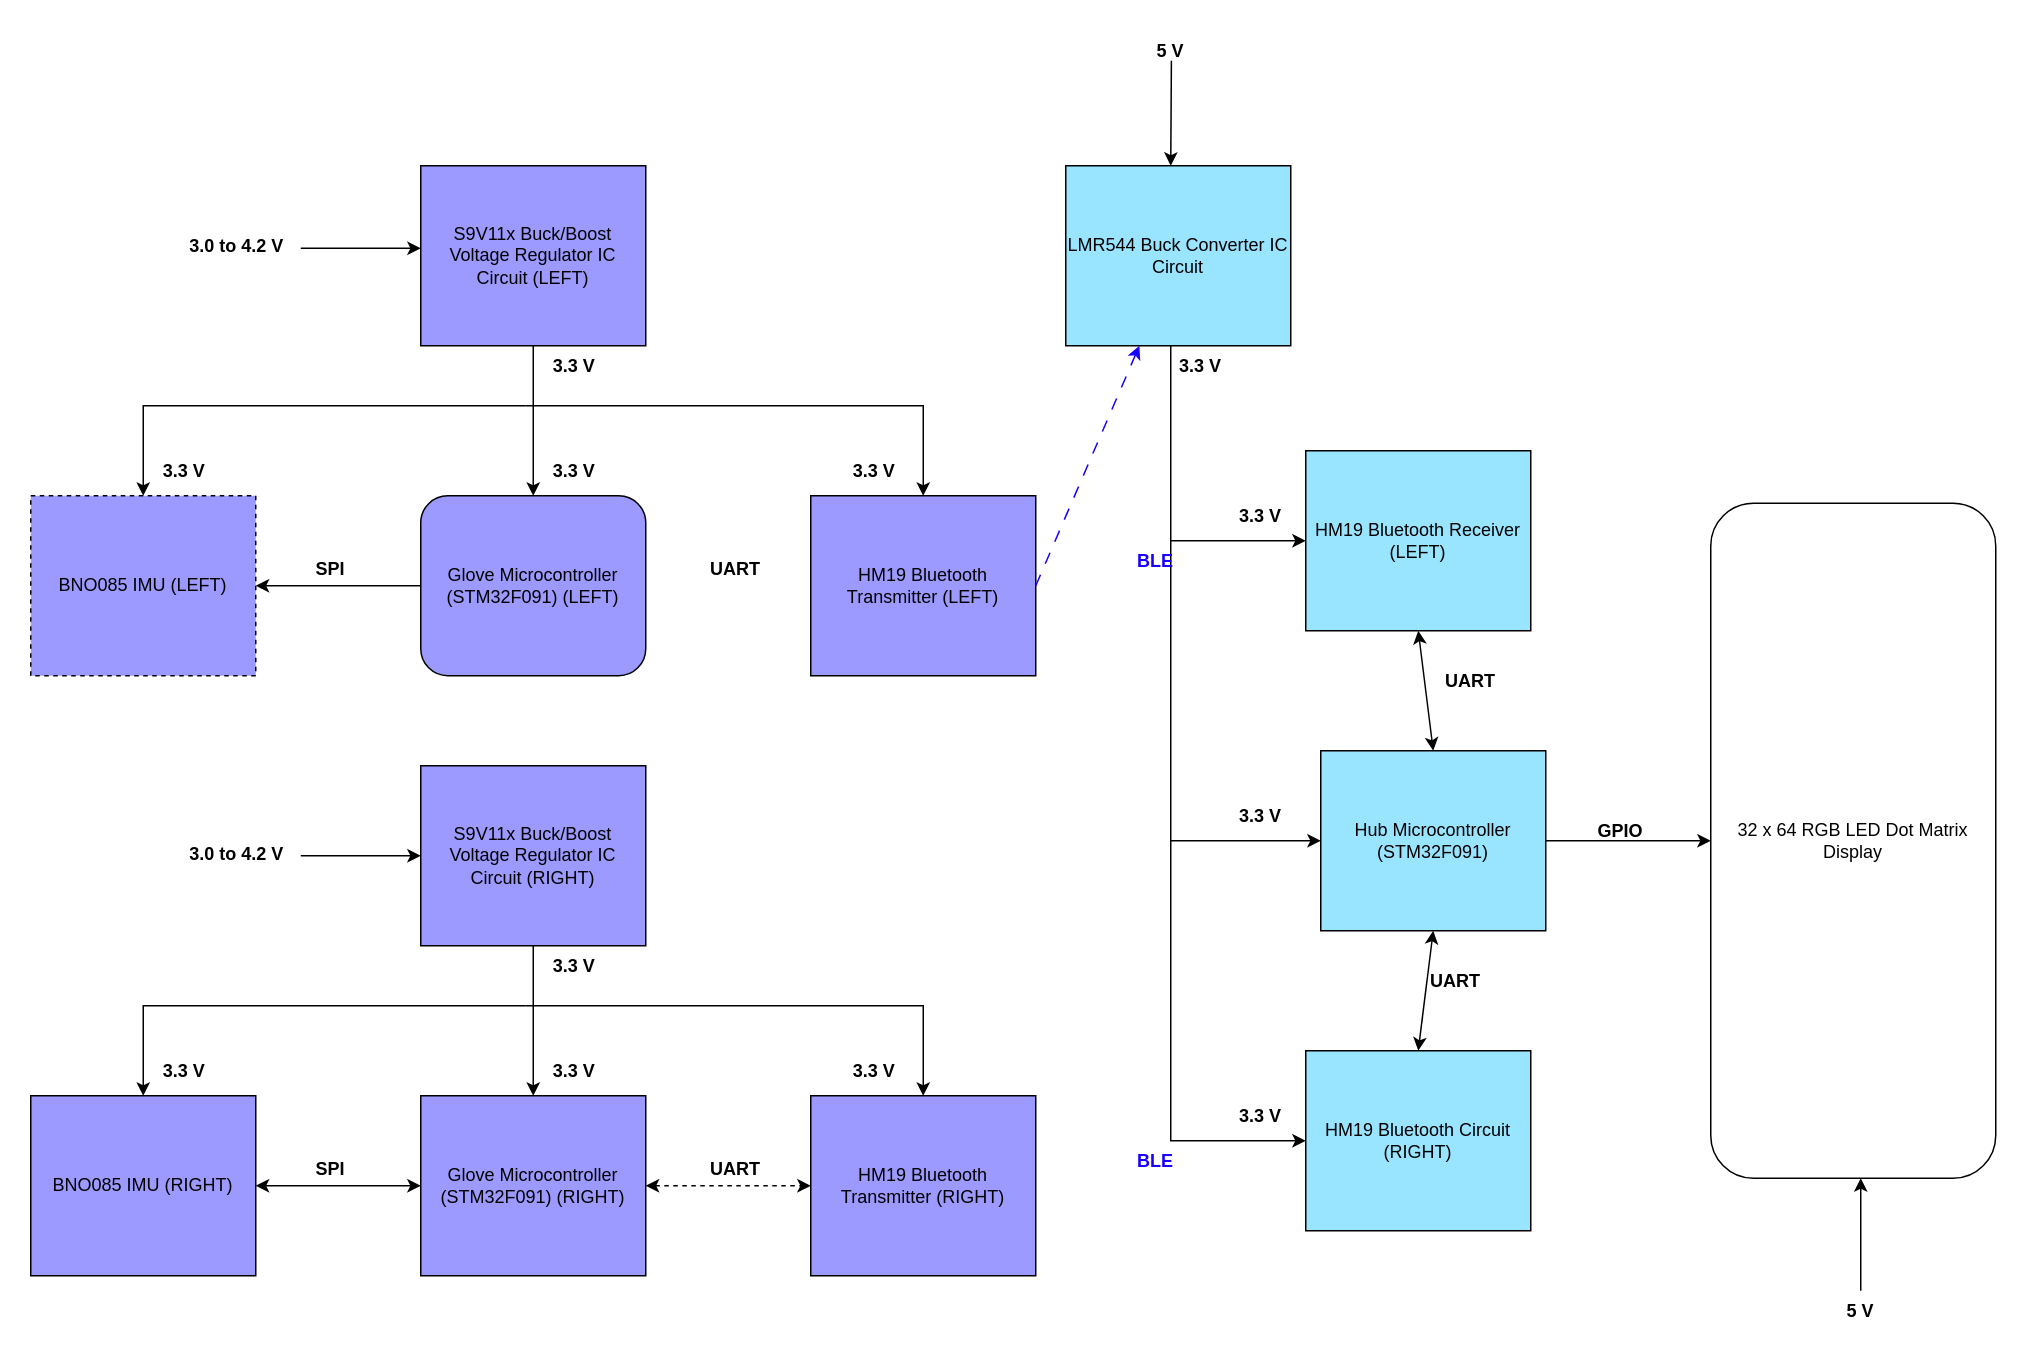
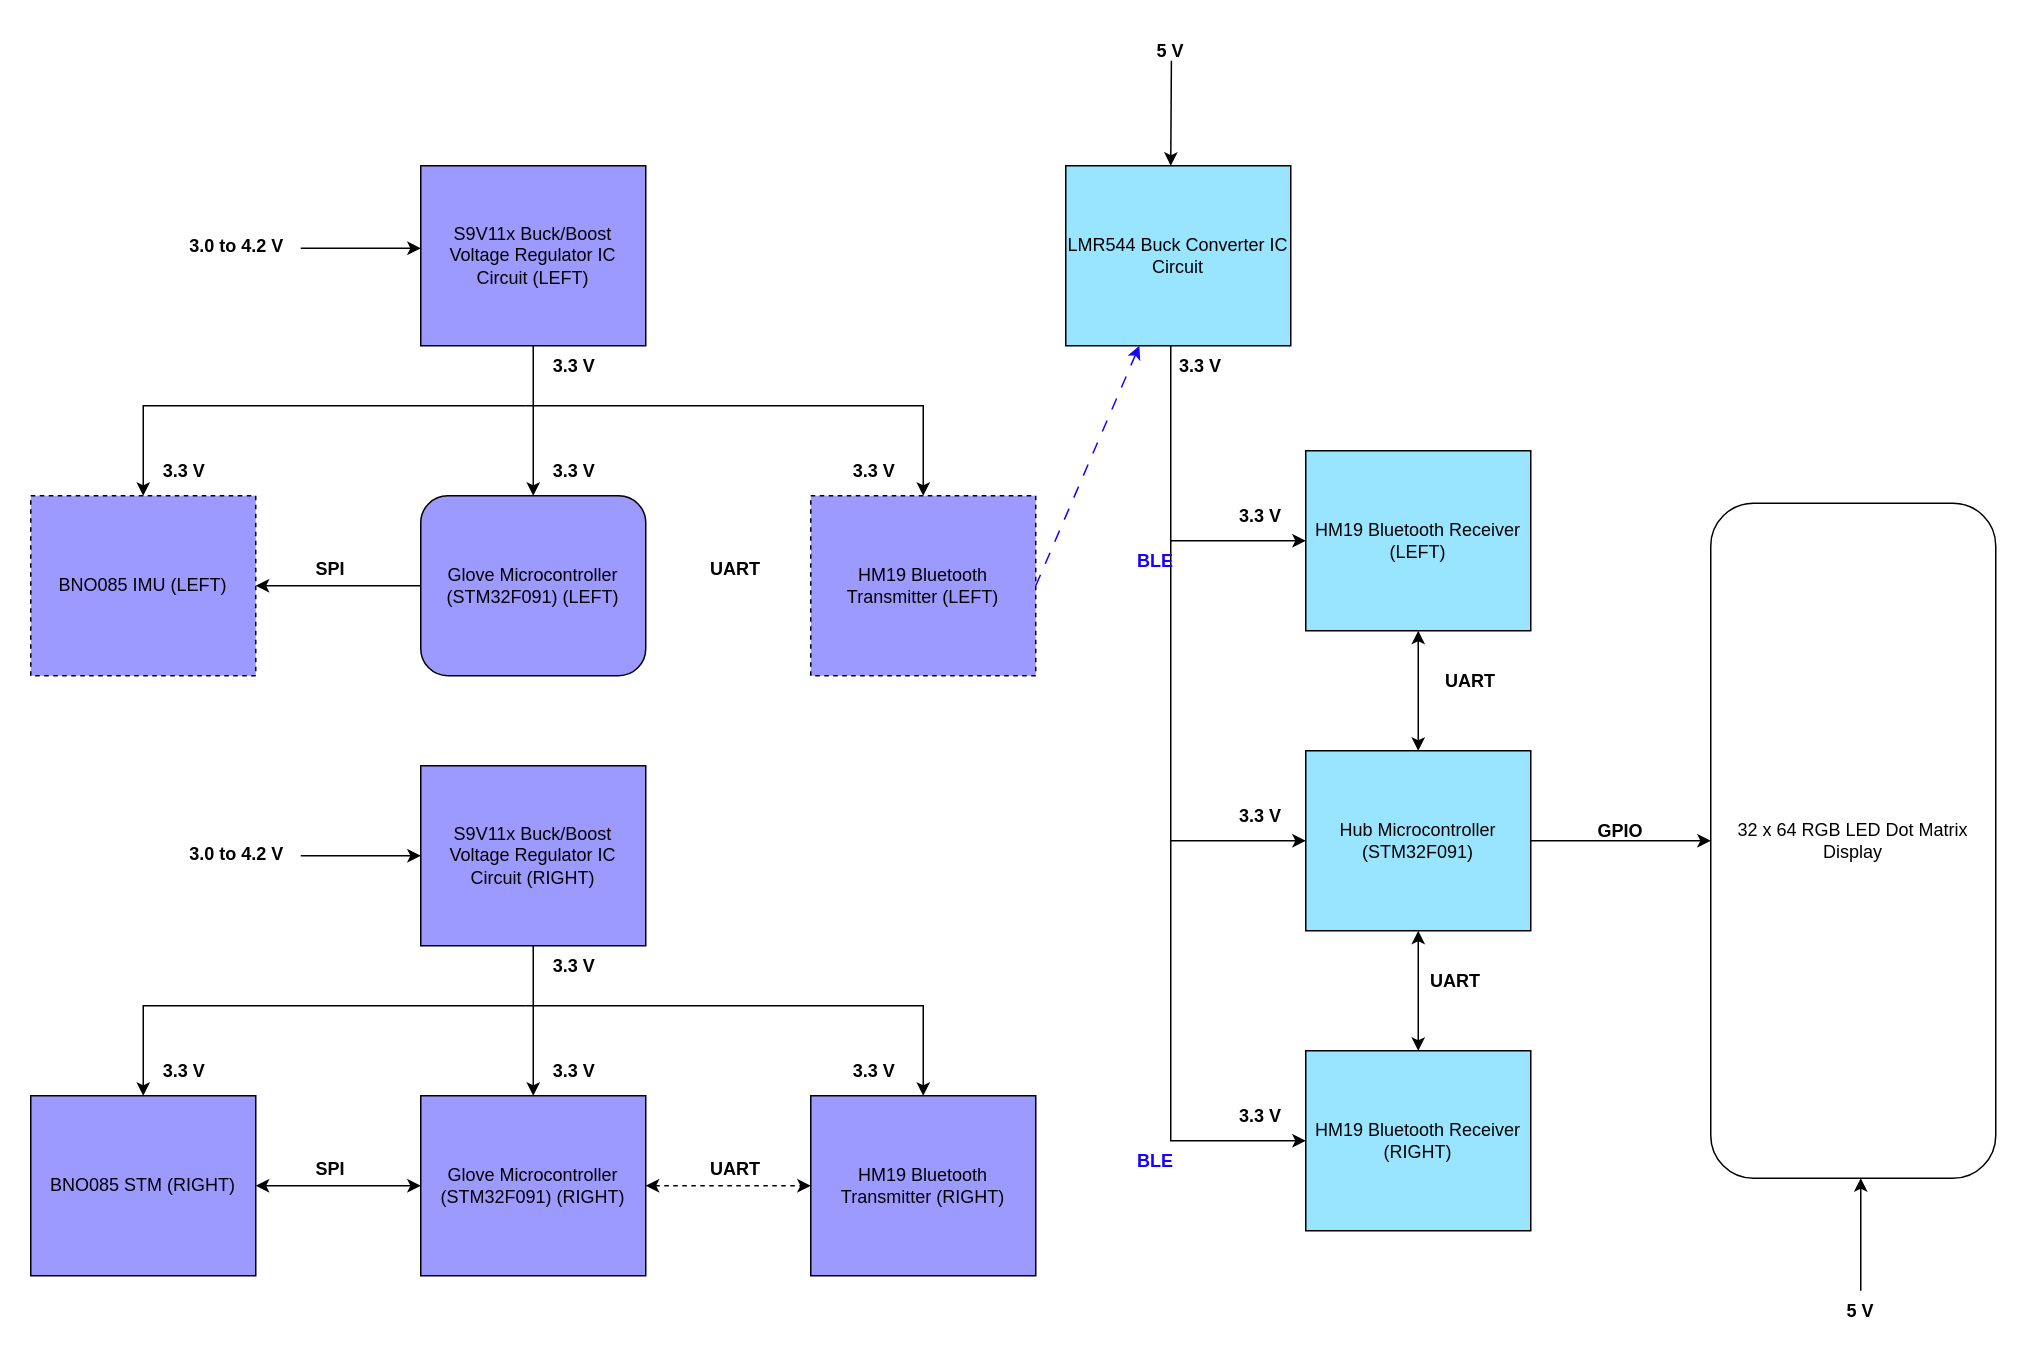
node "HM19 Bluetooth Transmitter (LEFT)": style solid -> dashed
node "Hub Microcontroller (STM32F091)": moved (1433, 841) -> (1418, 841)
node "HM19 Bluetooth Circuit (RIGHT)": label "HM19 Bluetooth Circuit (RIGHT)" -> "HM19 Bluetooth Receiver (RIGHT)"
node "BNO085 IMU (RIGHT)": label "BNO085 IMU (RIGHT)" -> "BNO085 STM (RIGHT)"
